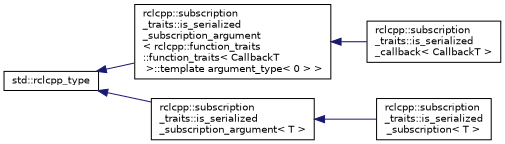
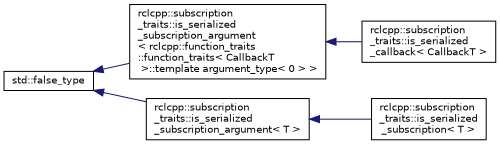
node "std::rclcpp_type": label "std::rclcpp_type" -> "std::false_type"
